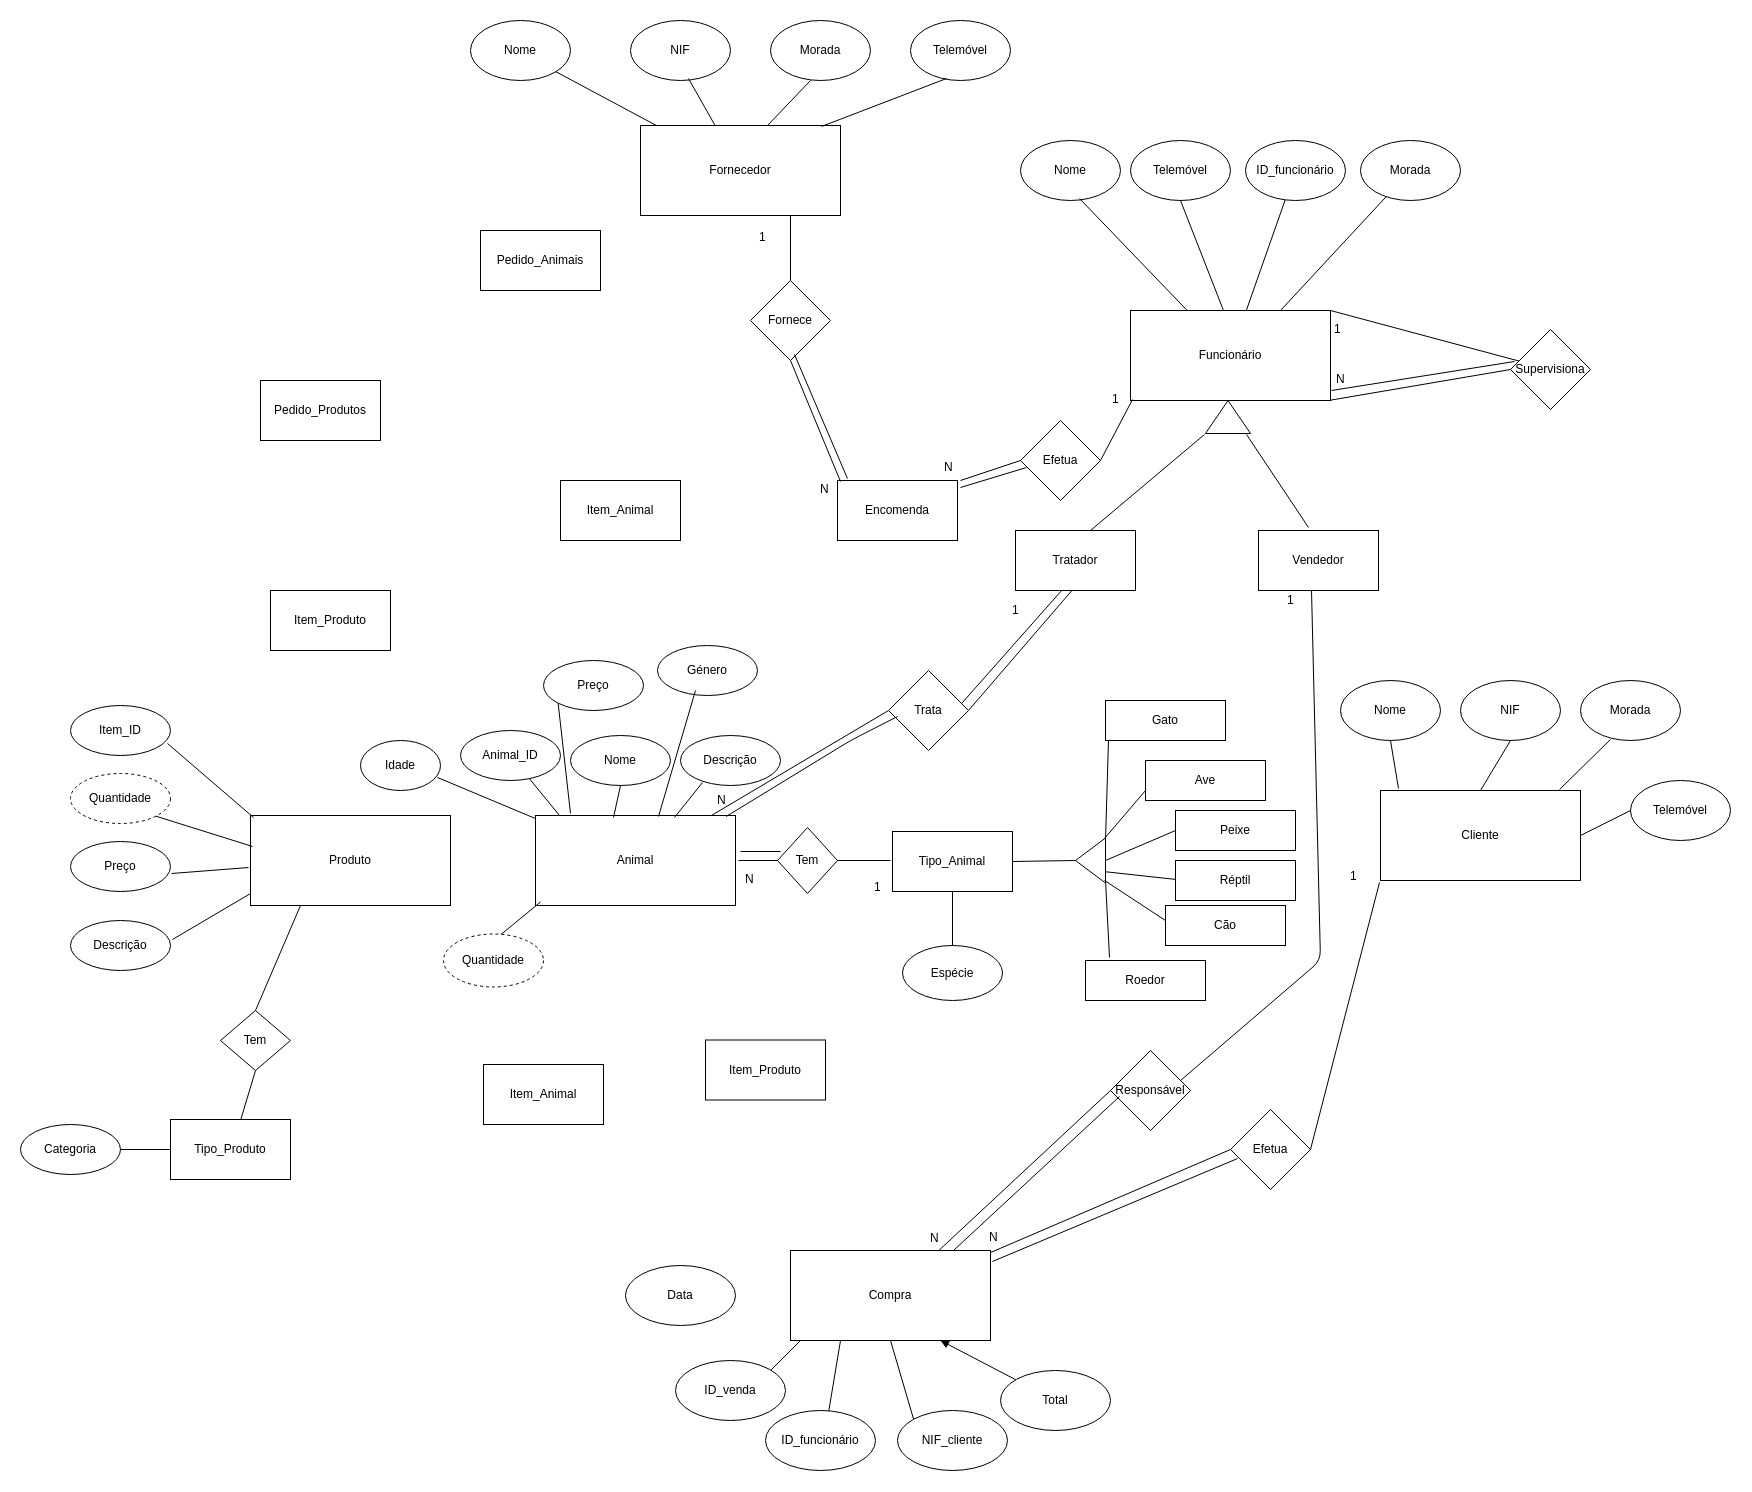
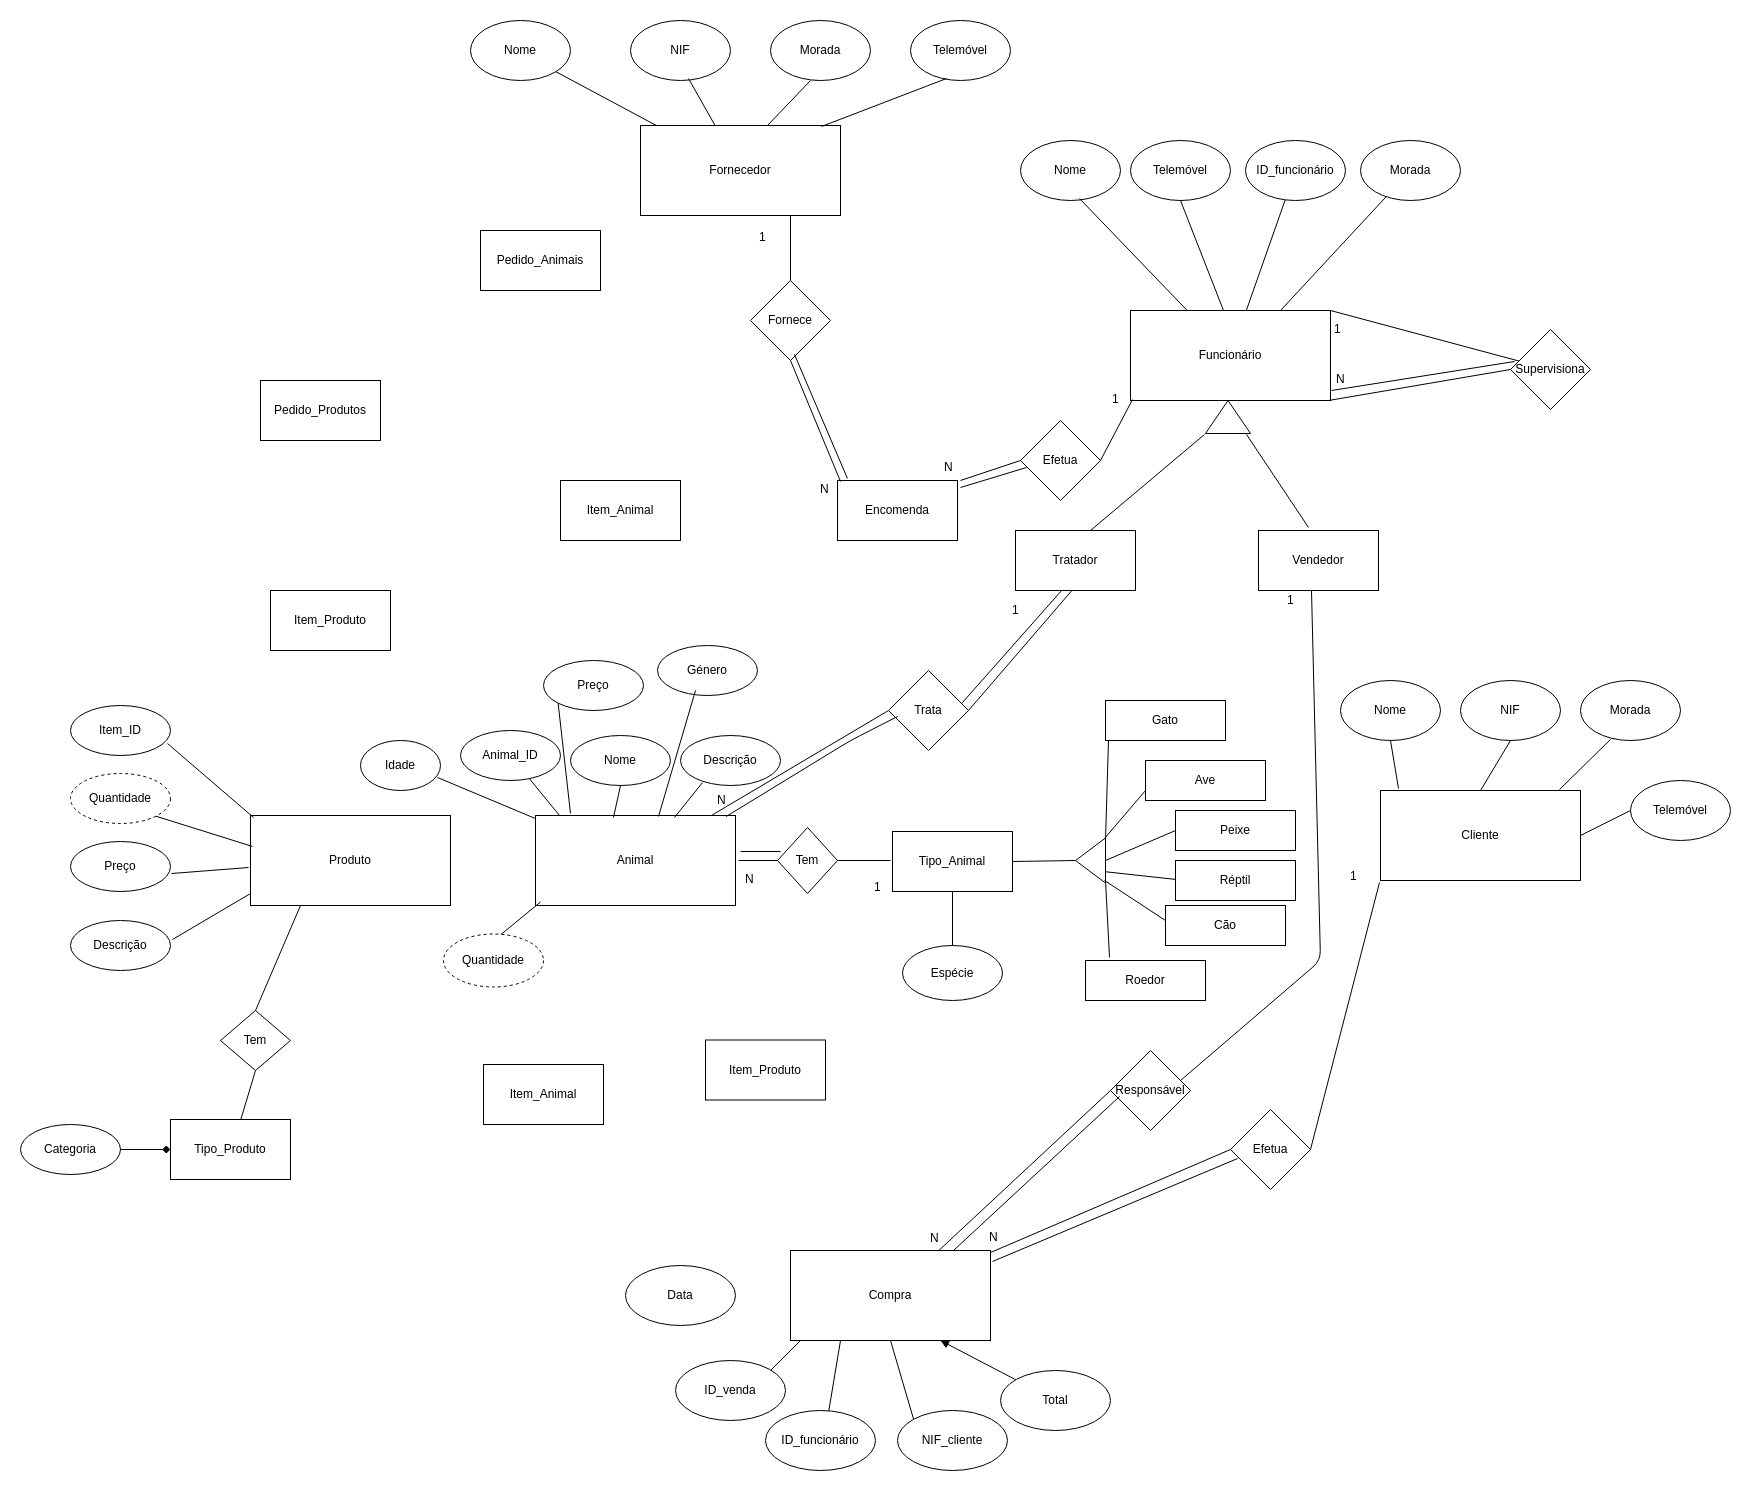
edge "Categoria" -- "Tipo_Produto": arrowhead none -> diamond
